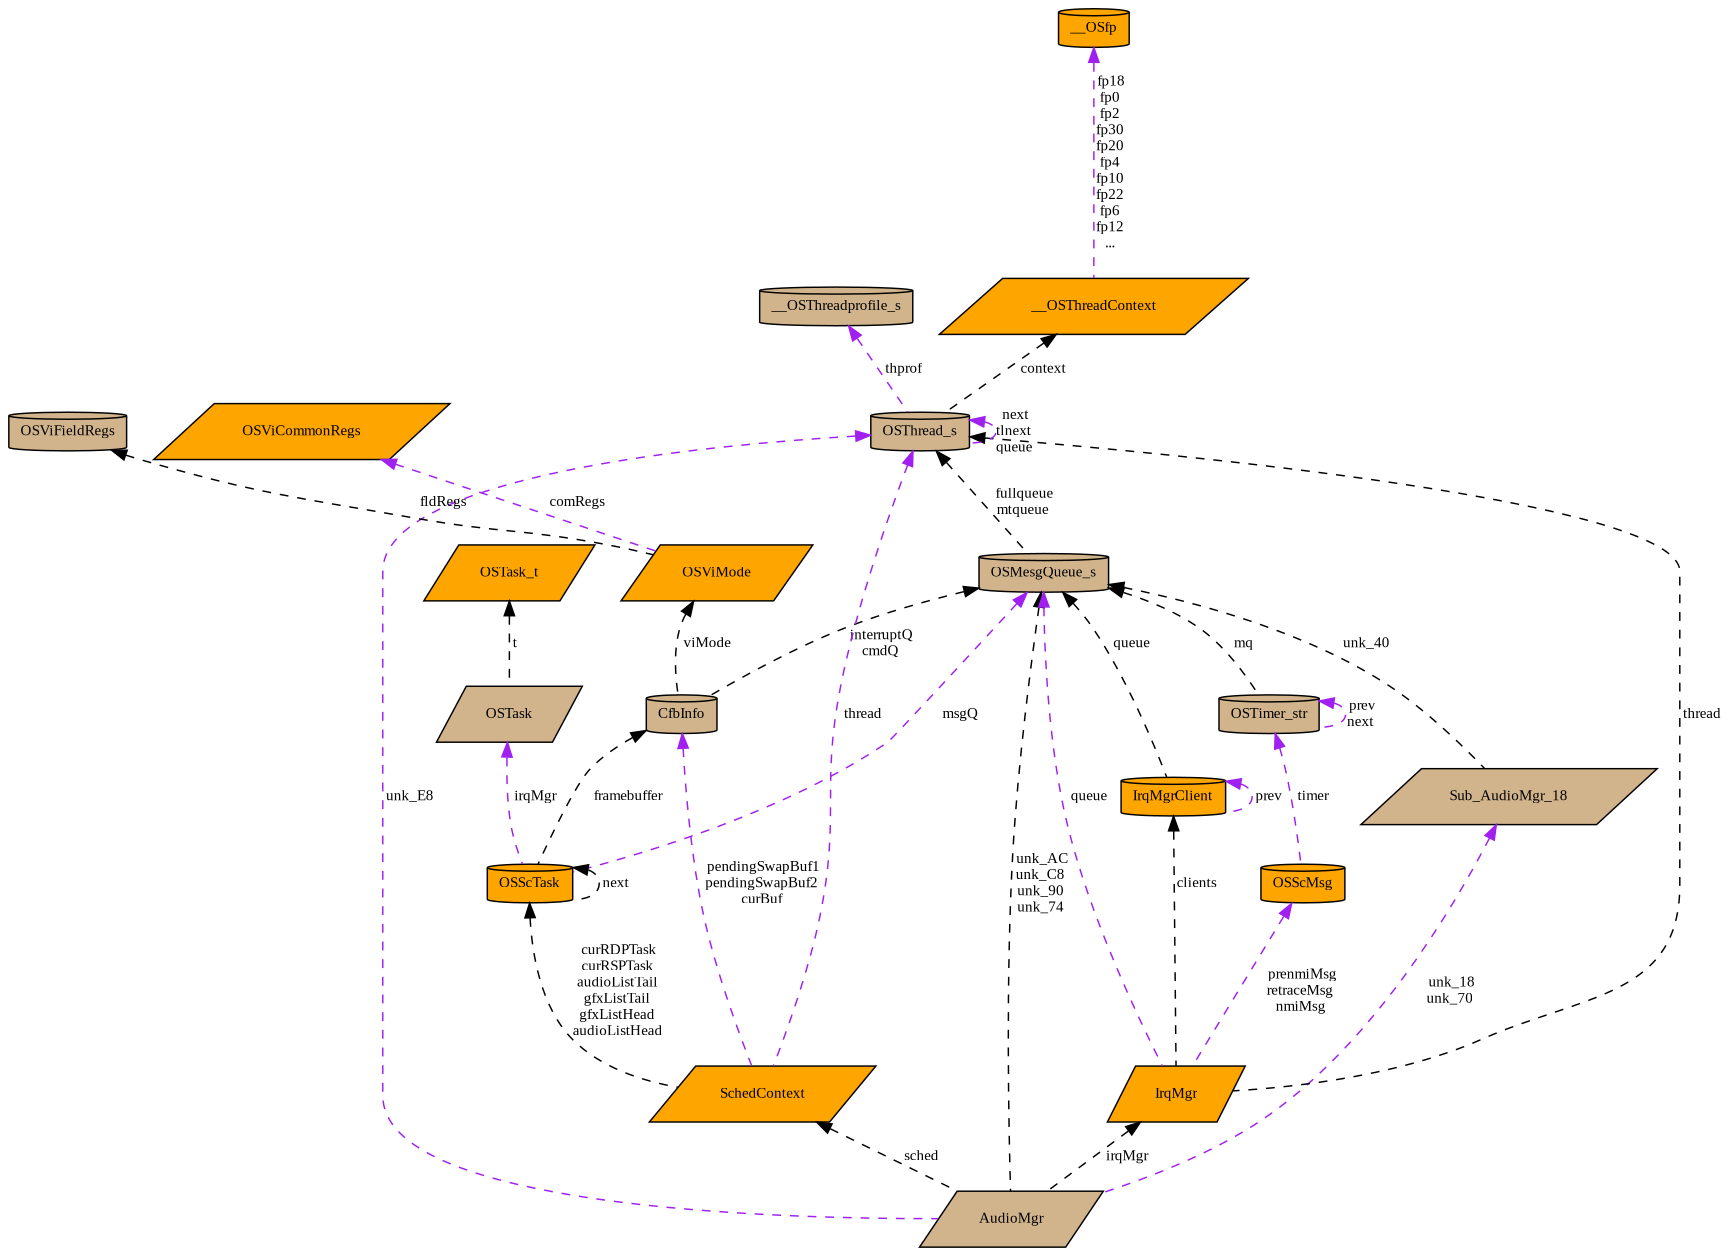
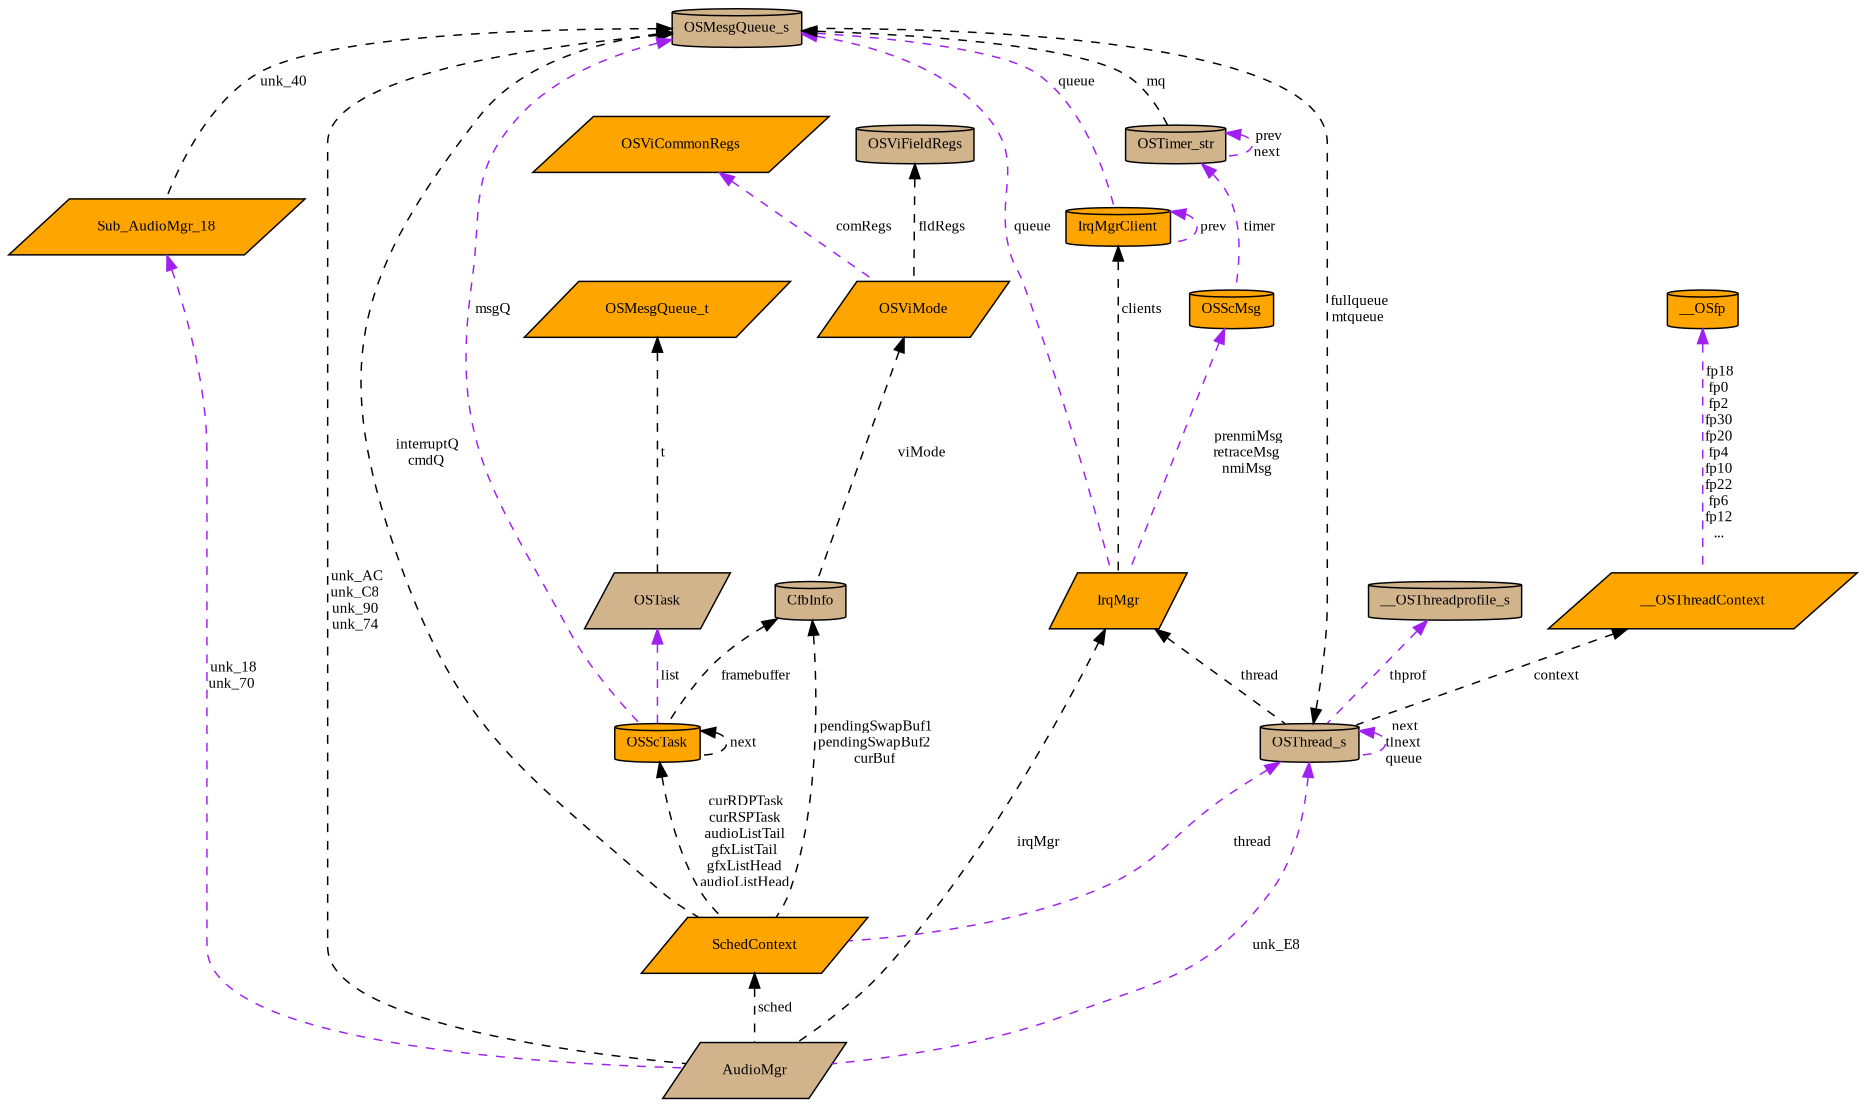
node "OSTask_t": label "OSTask_t" -> "OSMesgQueue_t"
edge "CfbInfo" -> "OSMesgQueue_s": now "SchedContext" -> "OSMesgQueue_s"
edge "IrqMgr" -> "OSThread_s": reversed
edge "IrqMgrClient" -> "OSMesgQueue_s": color black -> purple
edge "OSScTask" -> "OSTask": label " irqMgr" -> " list"
node "Sub_AudioMgr_18": fillcolor tan -> orange
edge "SchedContext" -> "CfbInfo": color purple -> black
